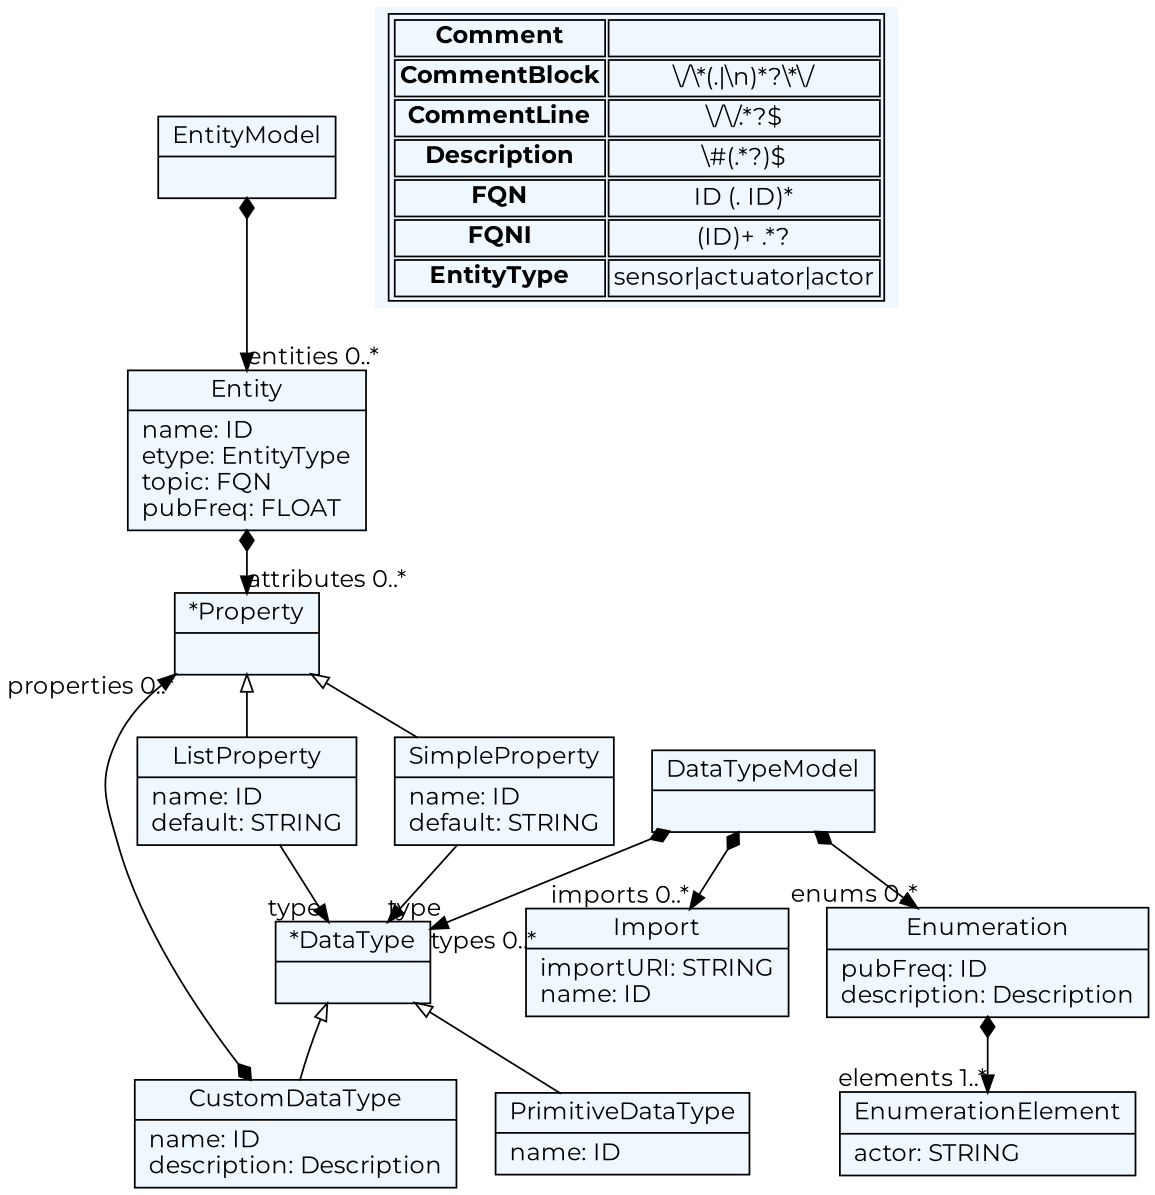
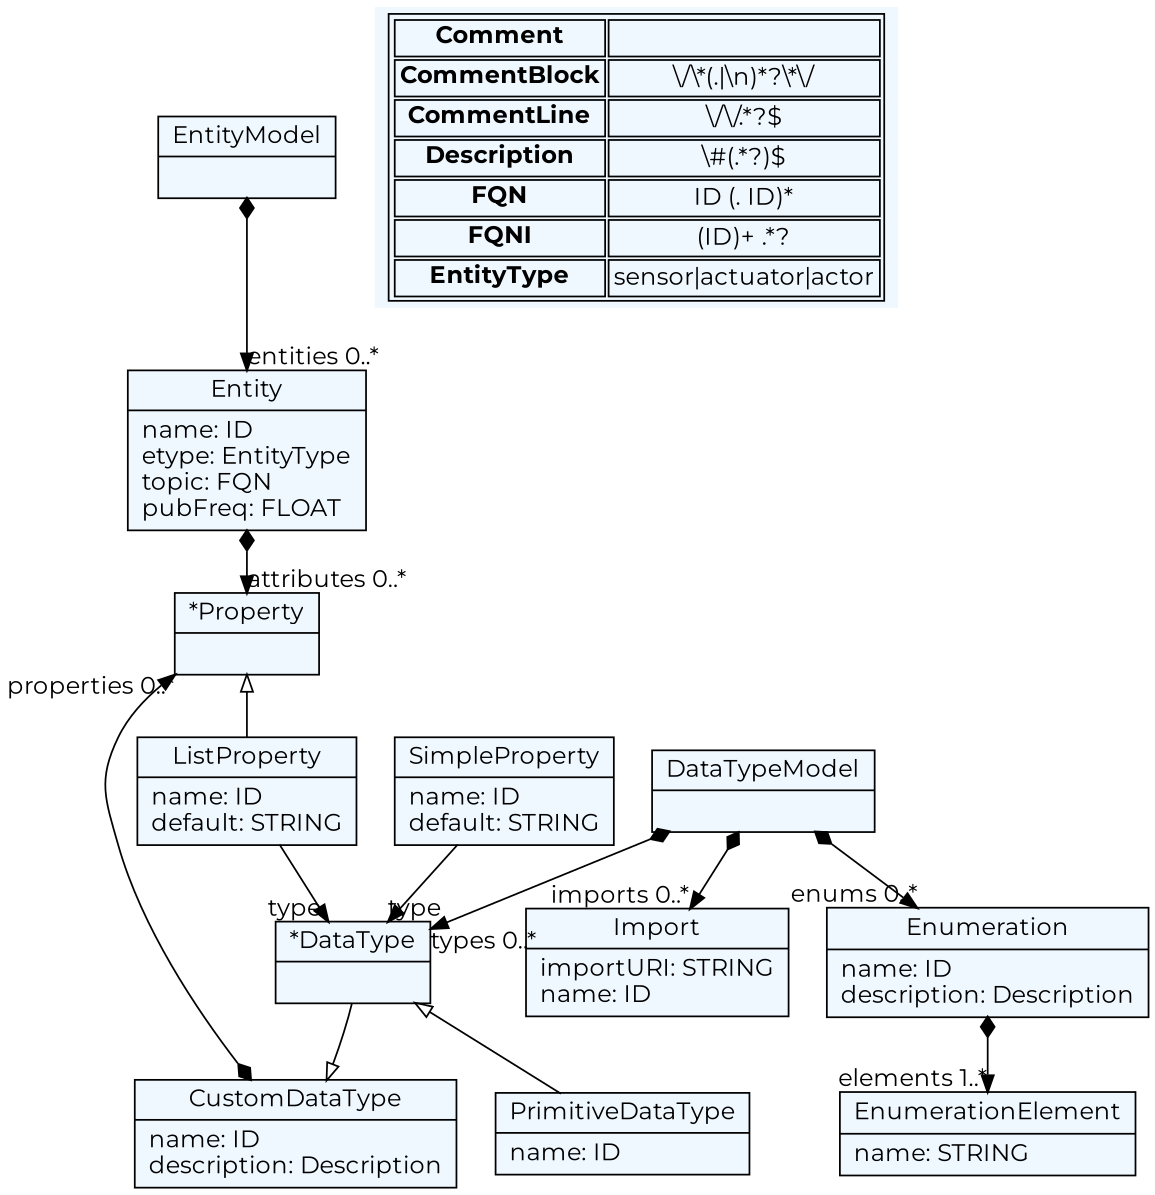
edge "SimpleProperty" -> "*Property": removed
node "Enumeration": text "pubFreq: ID" -> "name: ID"
edge "CustomDataType" -> "*DataType": reversed
node "EnumerationElement": text "actor: STRING" -> "name: STRING"
